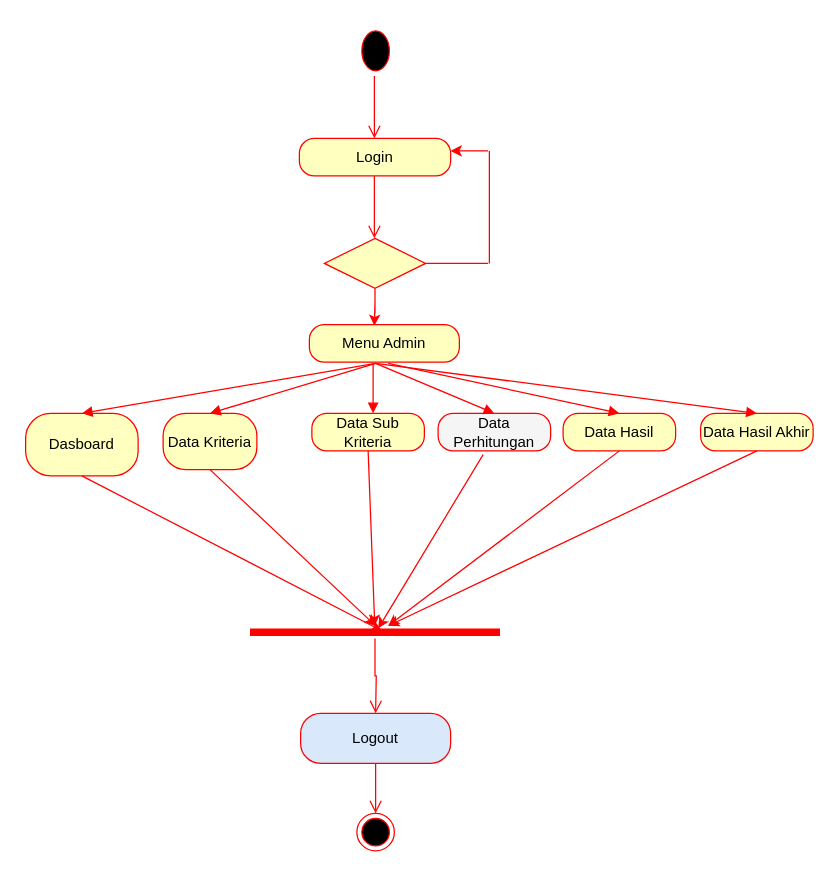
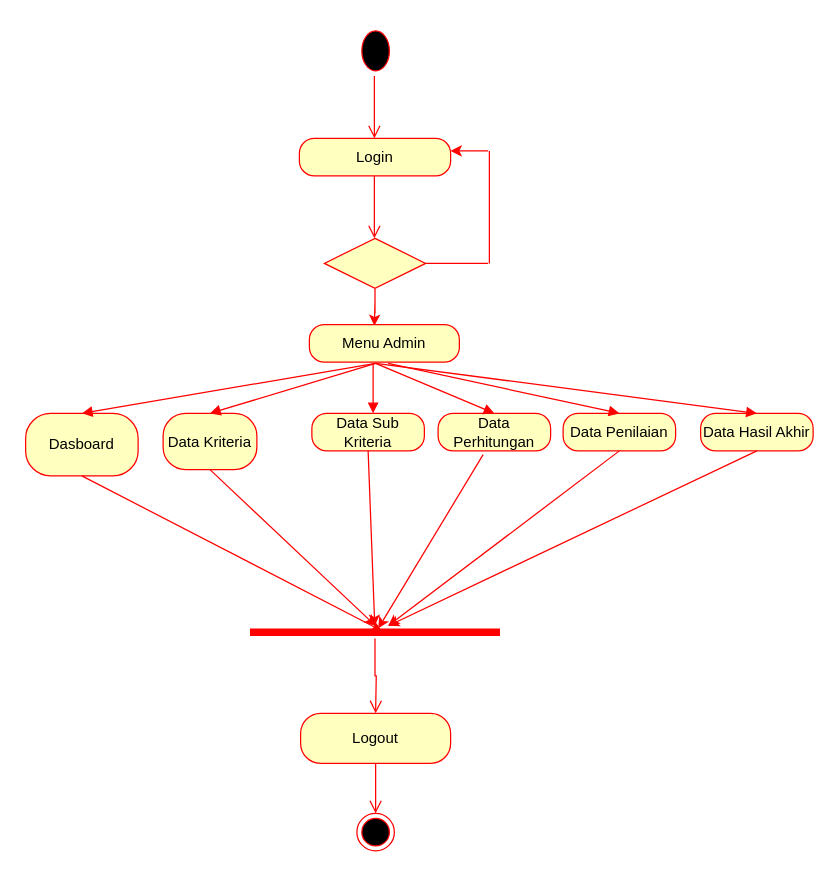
node "Data Perhitungan": fillcolor #f5f5f5 -> #ffffc0
node "Data Hasil": label "Data Hasil" -> "Data Penilaian"
node "Logout": fillcolor #dae8fc -> #ffffc0
